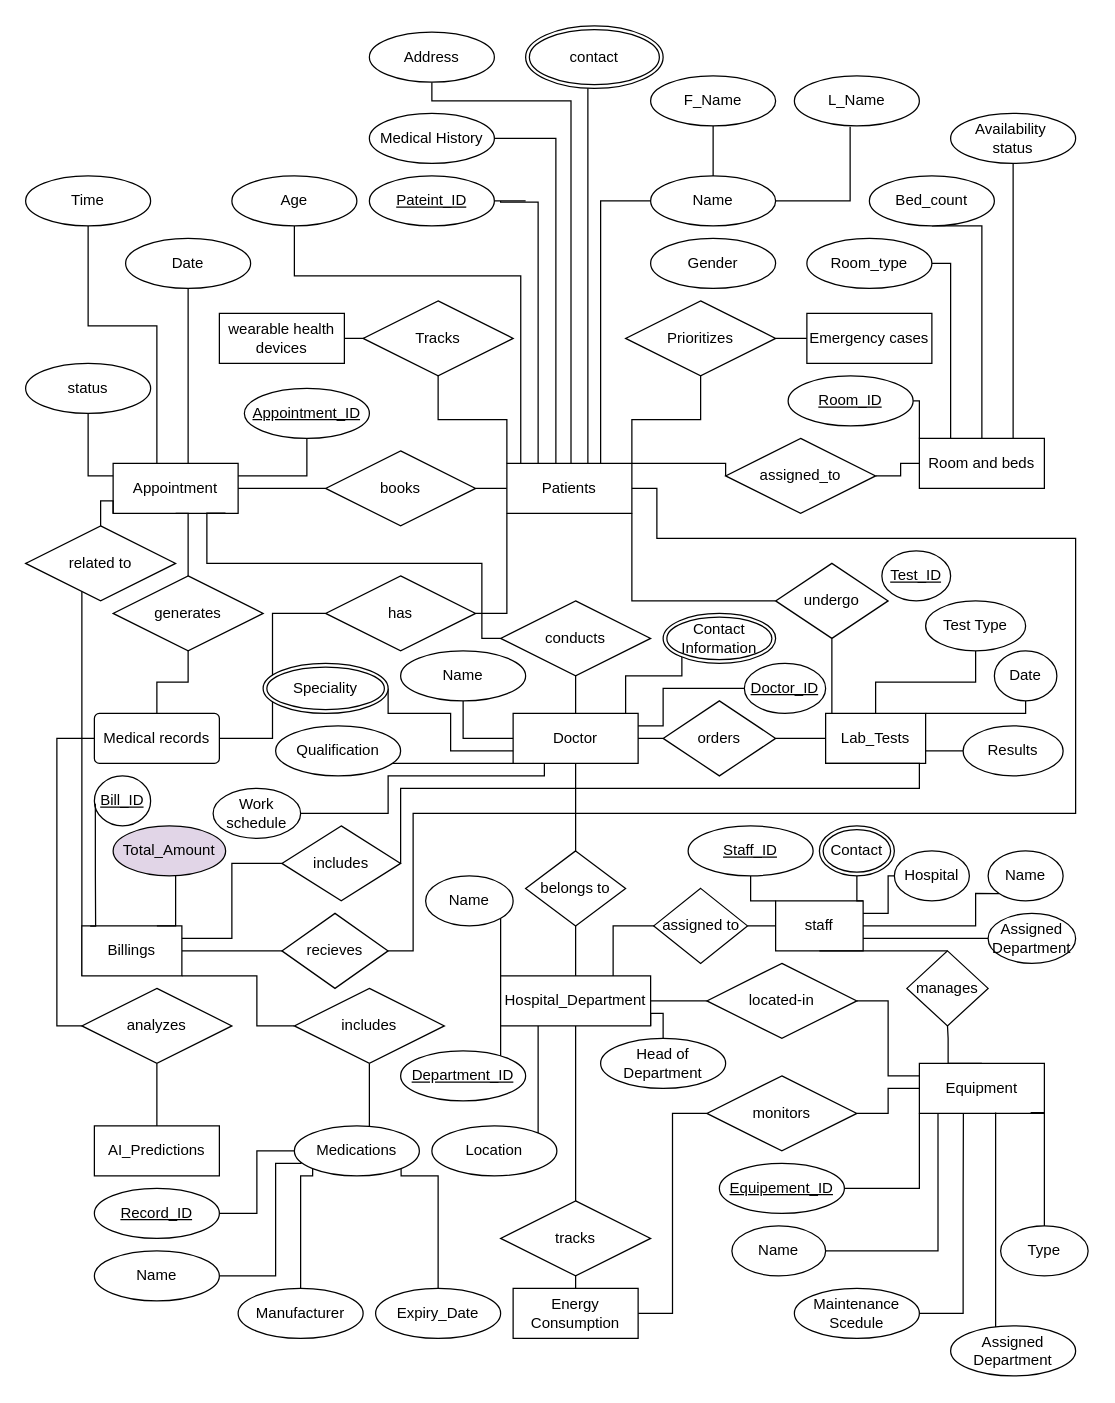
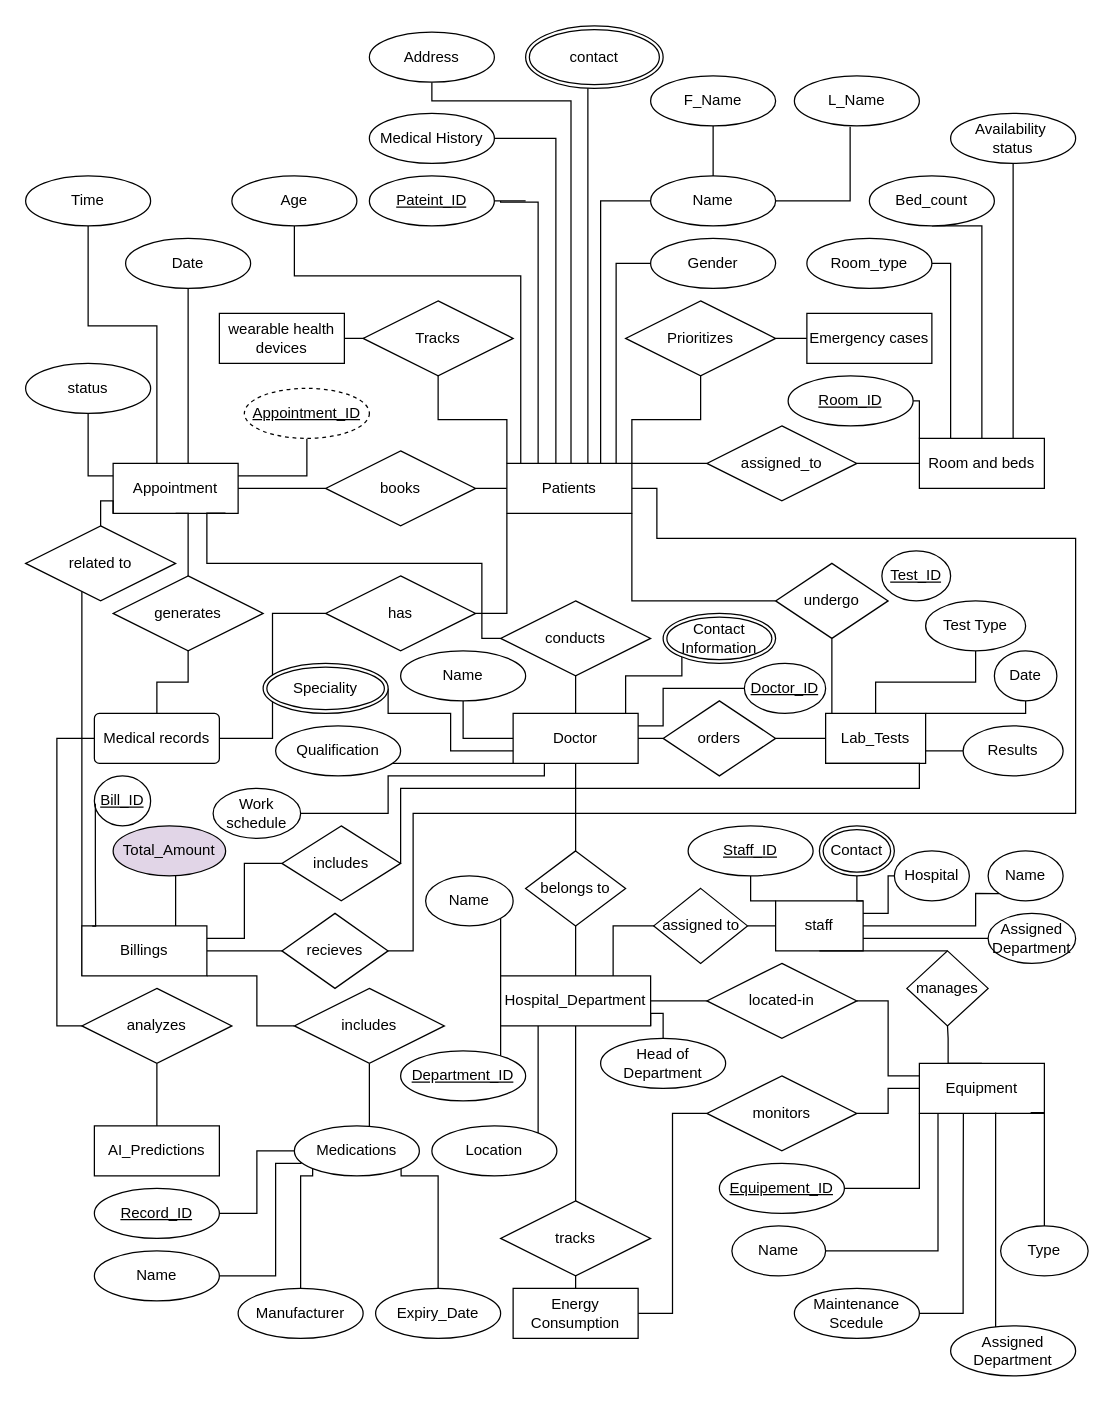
edge "Gender" -- "Patients": added
node "Appointment_ID": style solid -> dashed
node "assigned_to": moved (801, 476) -> (782, 463)
node "Billings": size 100x50 -> 125x50
